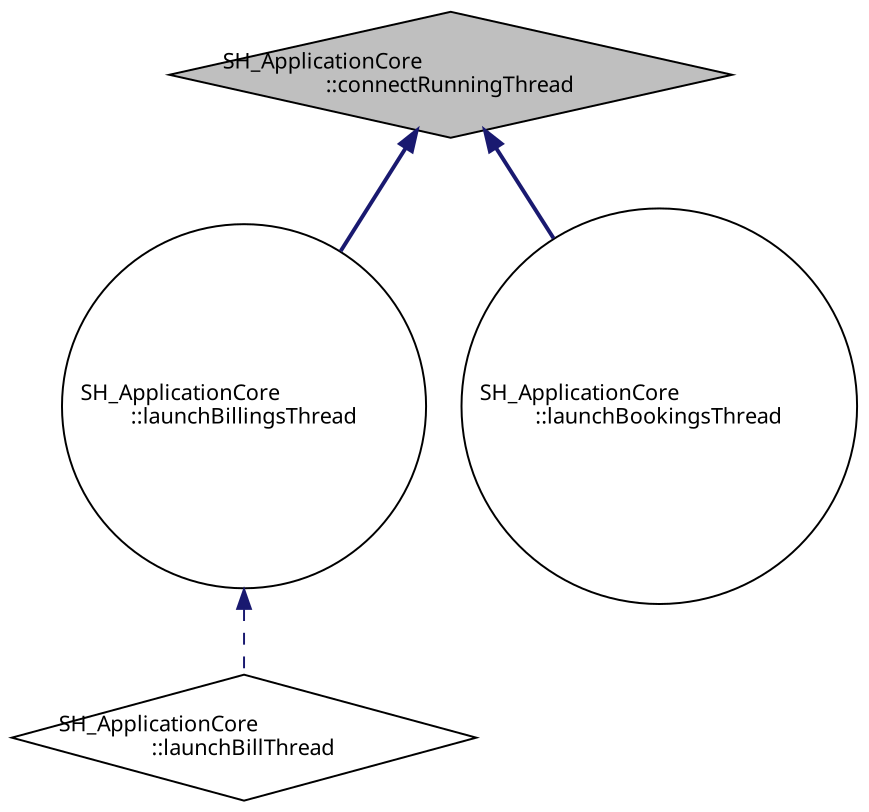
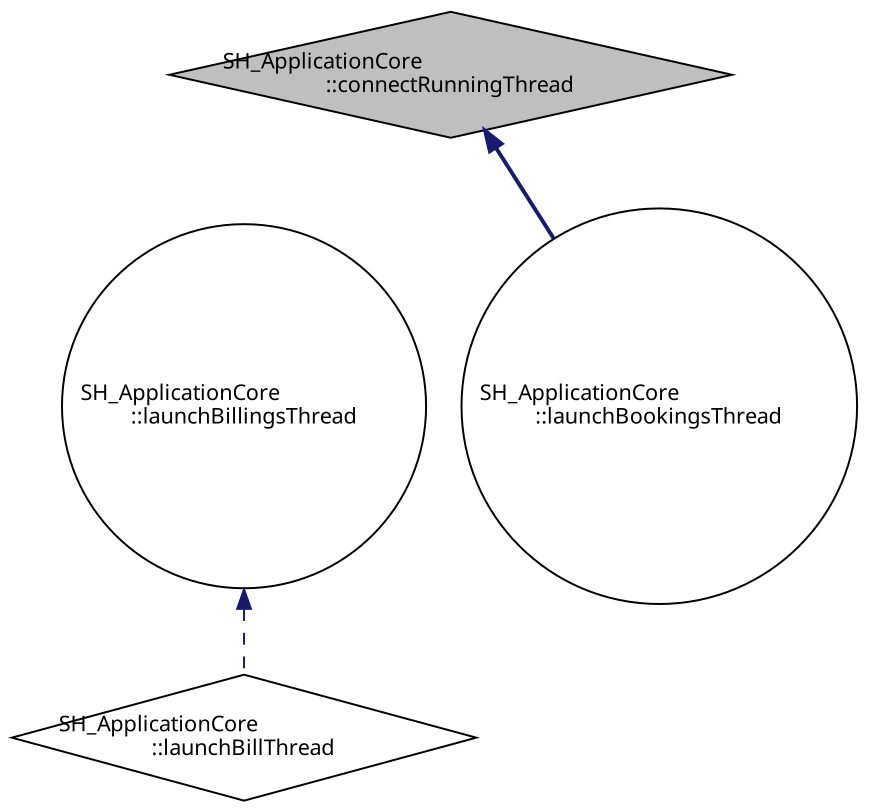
edge "SH_ApplicationCore ::launchBillingsThread" -> "SH_ApplicationCore ::connectRunningThread": removed
